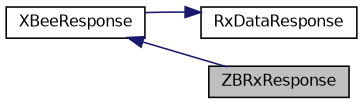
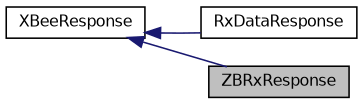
edge "XBeeResponse" -> "RxDataResponse": reversed
